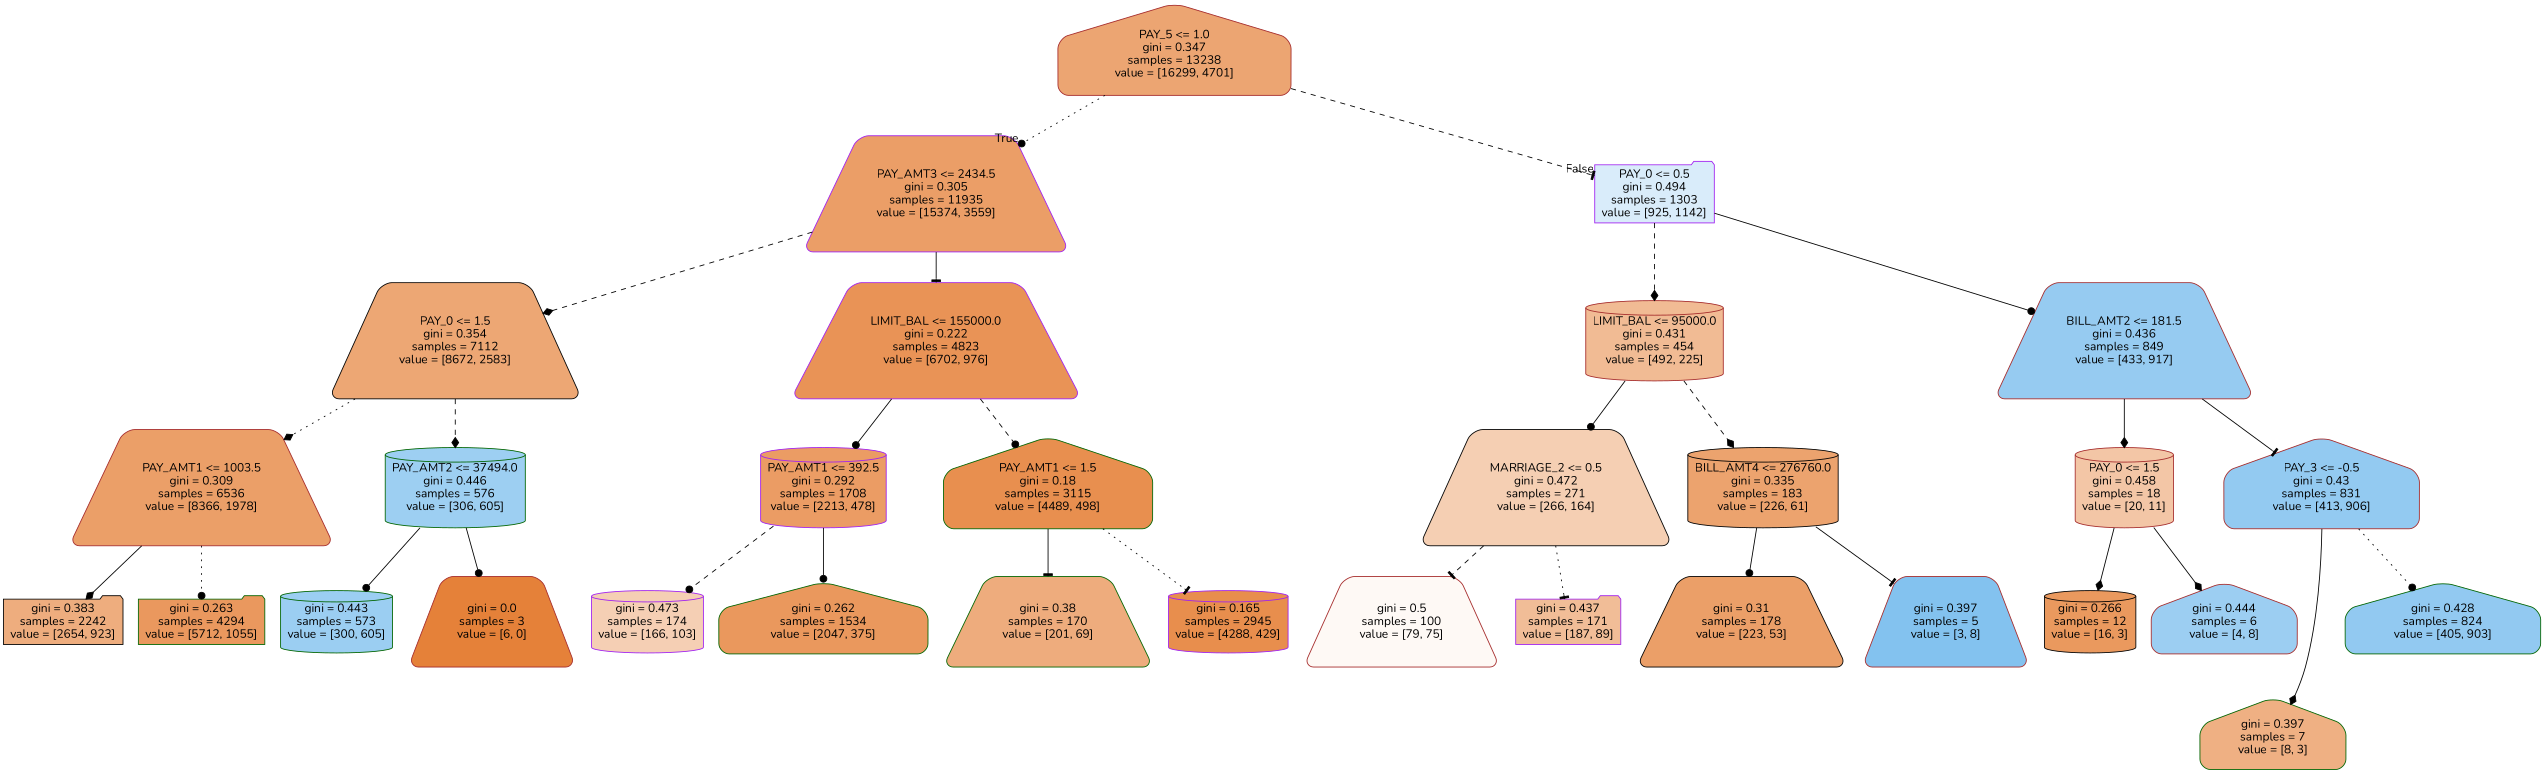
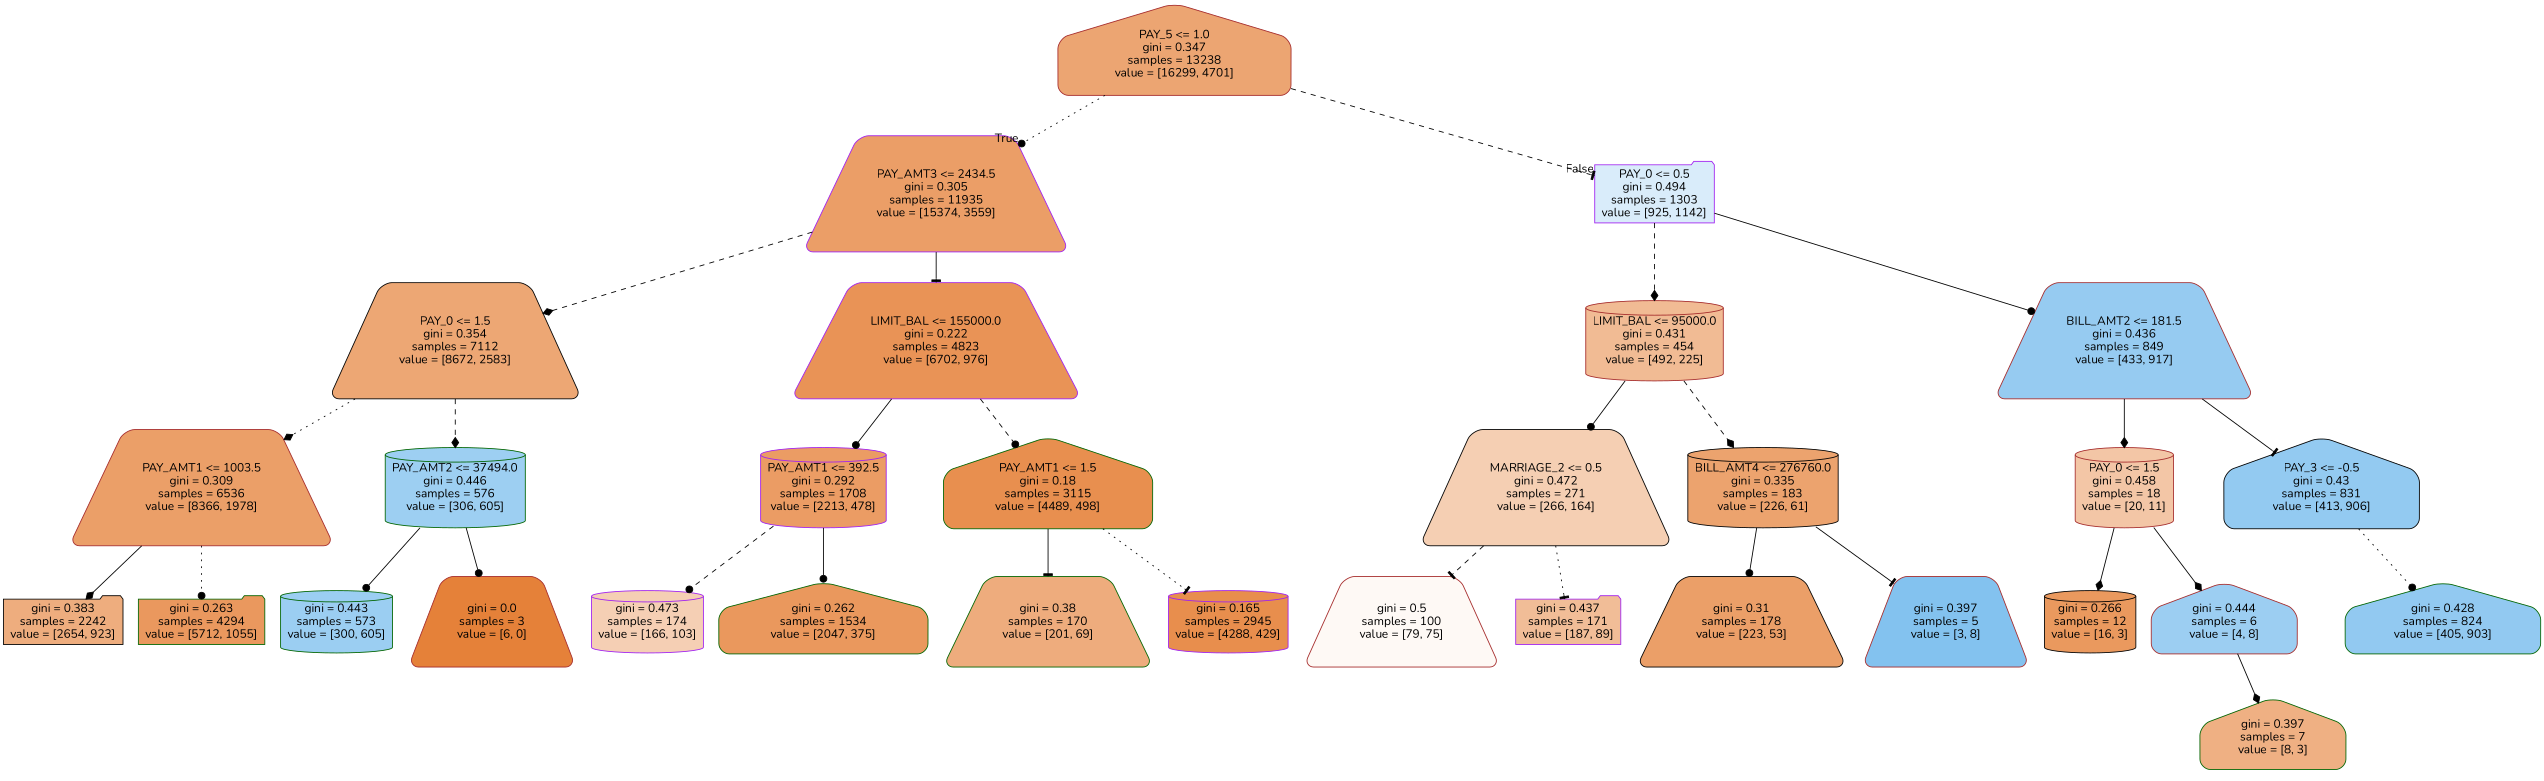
node "PAY_3 <= -0.5 gini = 0.43 samples = 831 value = [413, 906]": color brown -> black
edge "PAY_3 <= -0.5 gini = 0.43 samples = 831 value = [413, 906]" -> "gini = 0.397 samples = 7 value = [8, 3]": now "gini = 0.444 samples = 6 value = [4, 8]" -> "gini = 0.397 samples = 7 value = [8, 3]"
